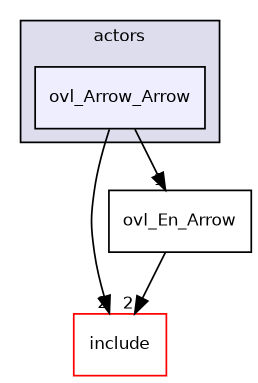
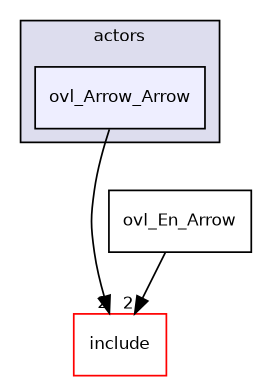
edge "ovl_Arrow_Arrow" -> "ovl_En_Arrow": removed
